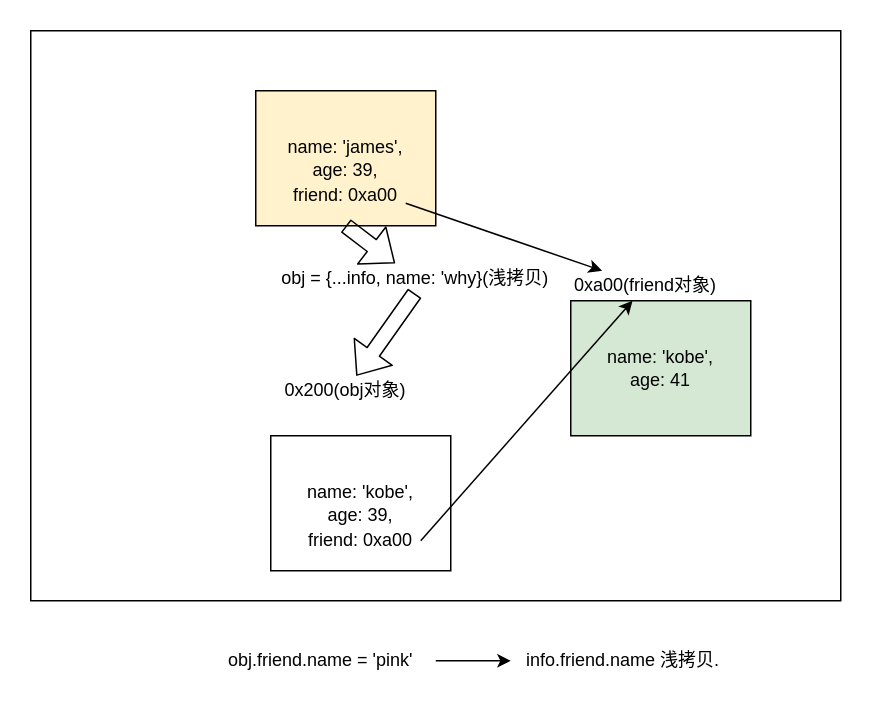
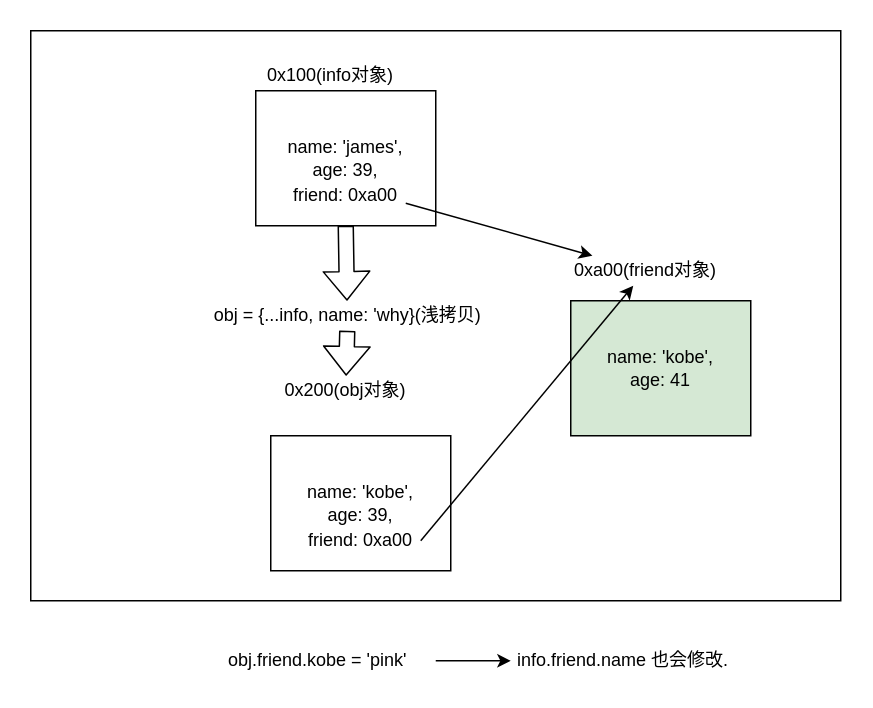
node "0x100(info对象)": added
node "name: 'james', age: 39,": fillcolor #fff2cc -> #ffffff
node "obj = {...info, name: 'why}(浅拷贝)": moved (415, 278) -> (347, 316)
node "0xa00(friend对象)": moved (646, 286) -> (646, 271)
node "obj.friend.name = 'pink'": label "obj.friend.name = 'pink'" -> "obj.friend.kobe = 'pink'"
node "info.friend.name 浅拷贝.": label "info.friend.name 浅拷贝." -> "info.friend.name 也会修改."
